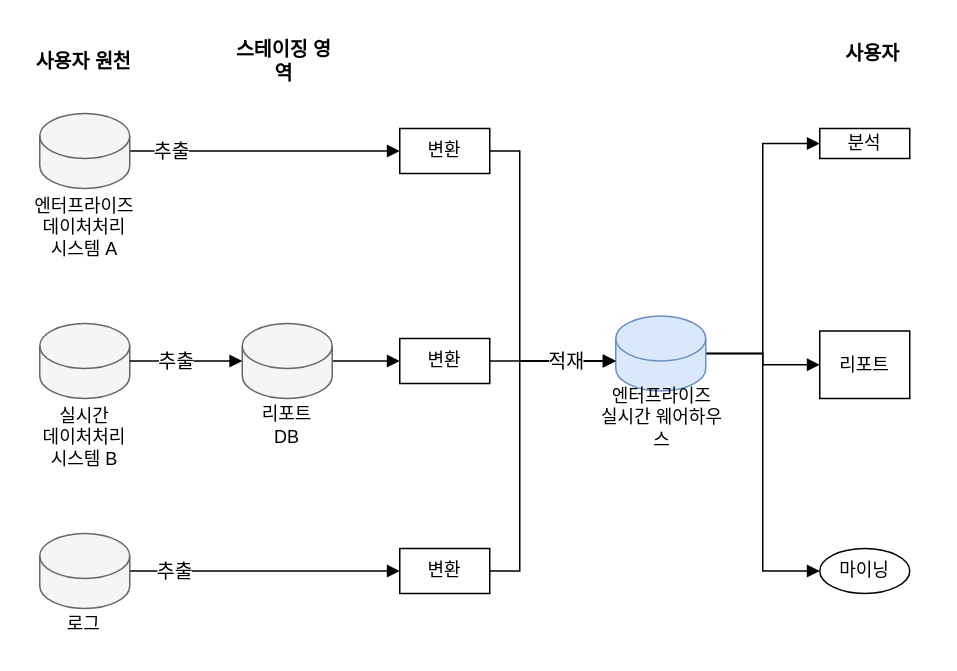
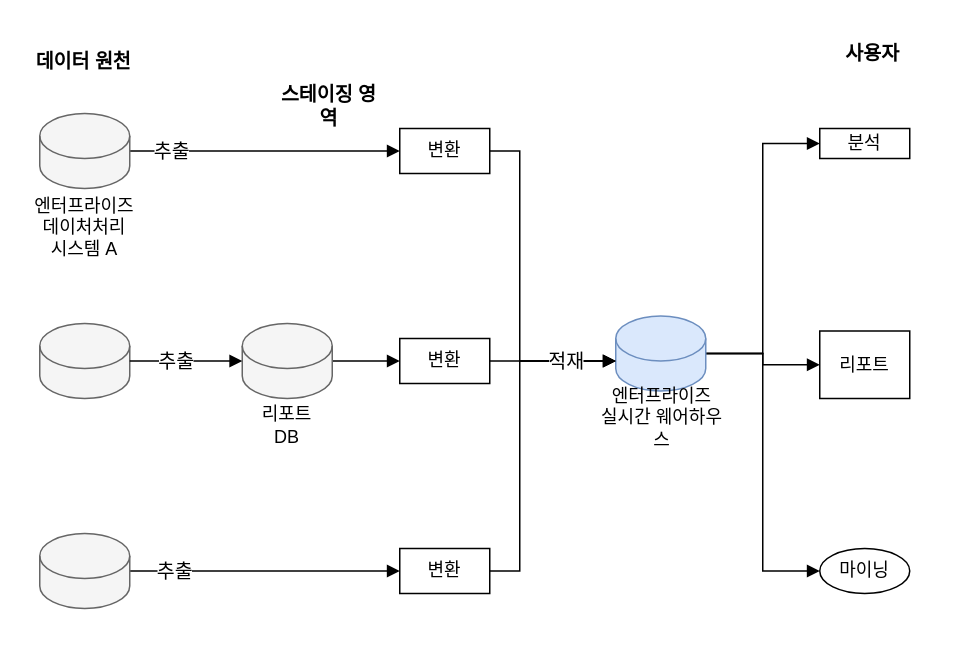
node "사용자 원천": label "사용자 원천" -> "데이터 원천"
node "스테이징 영역": moved (283, 61) -> (328, 106)
node "실시간 데이처처리 시스템 B": removed
node "로그": removed
